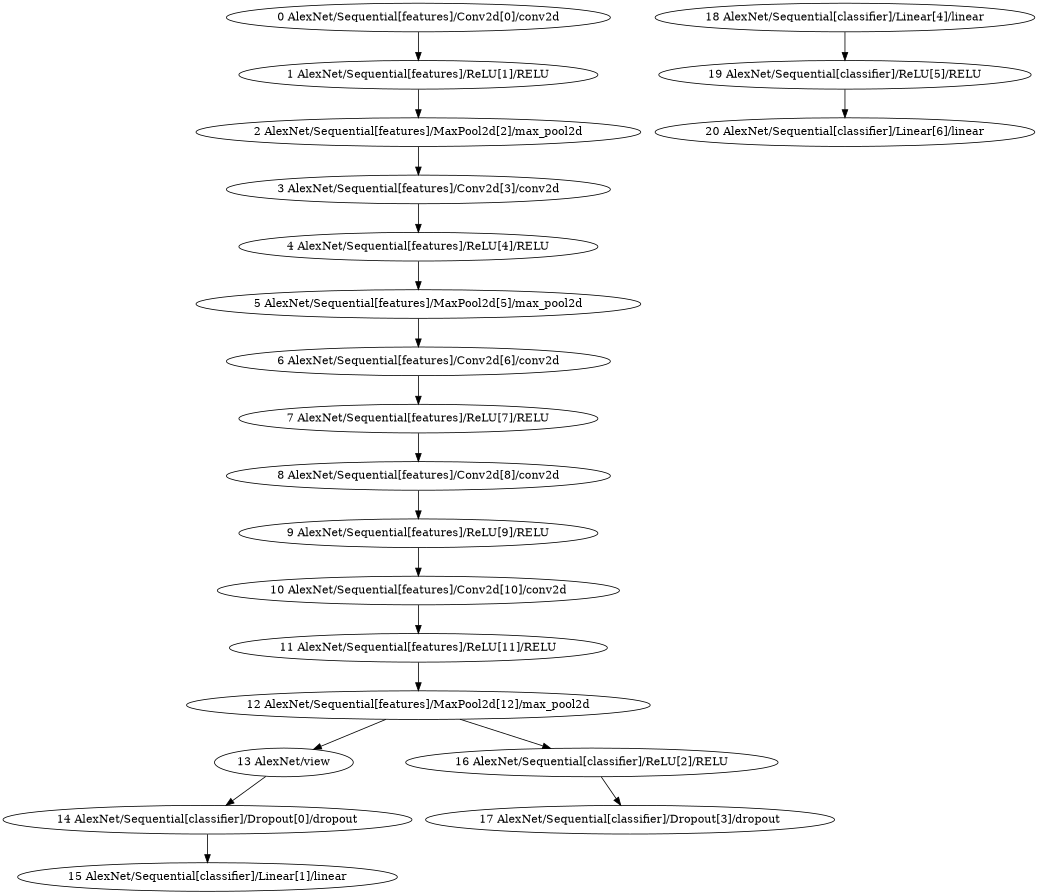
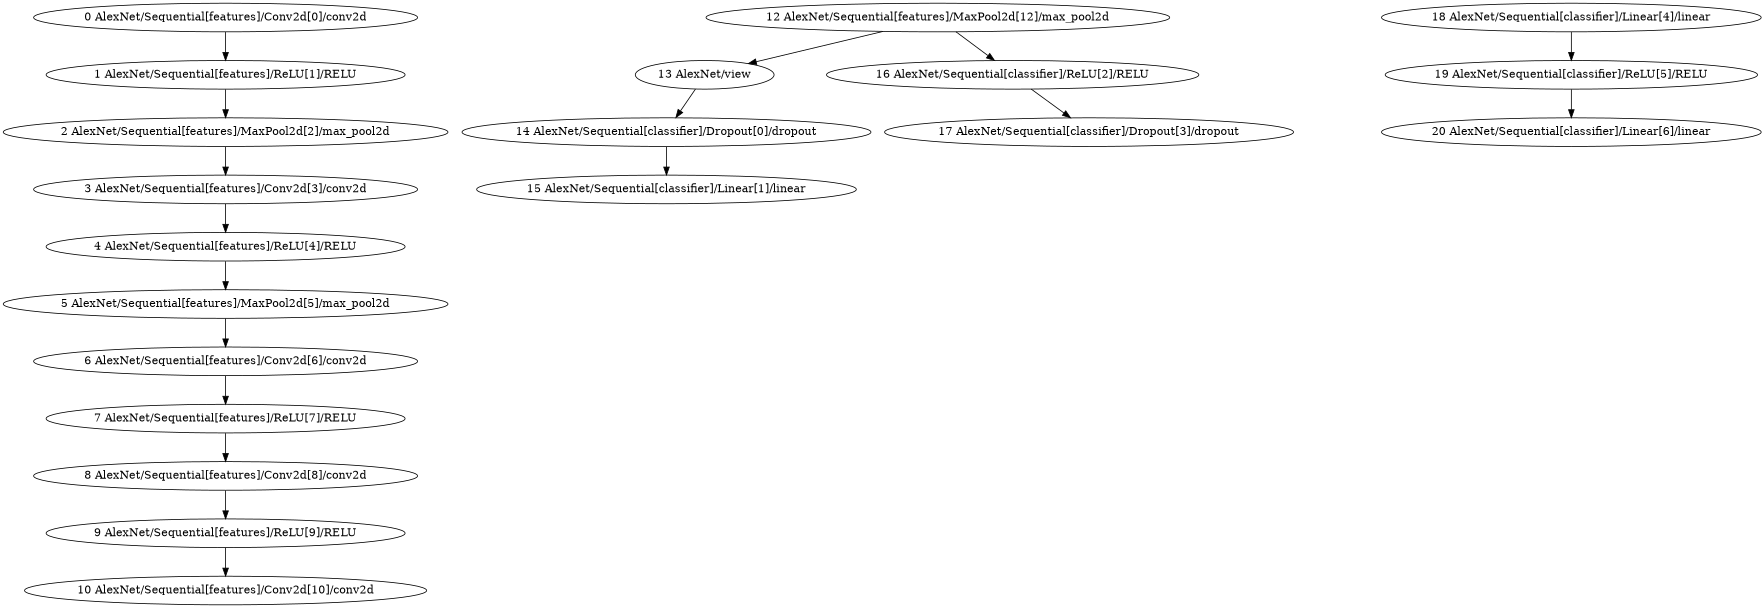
node "11 AlexNet/Sequential[features]/ReLU[11]/RELU": removed
